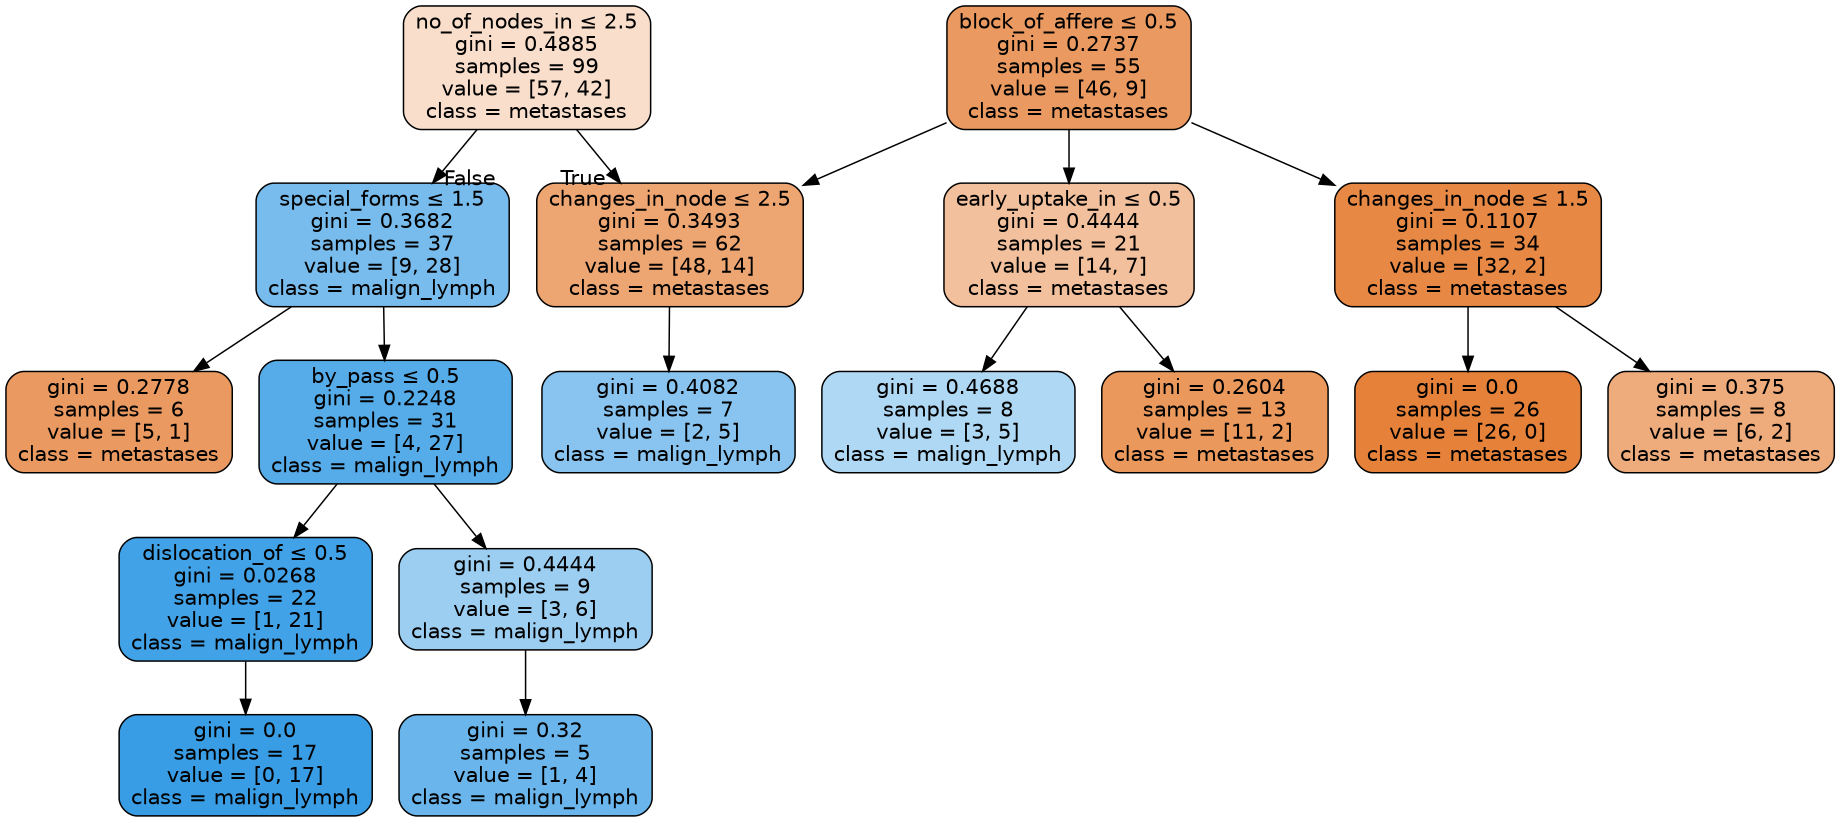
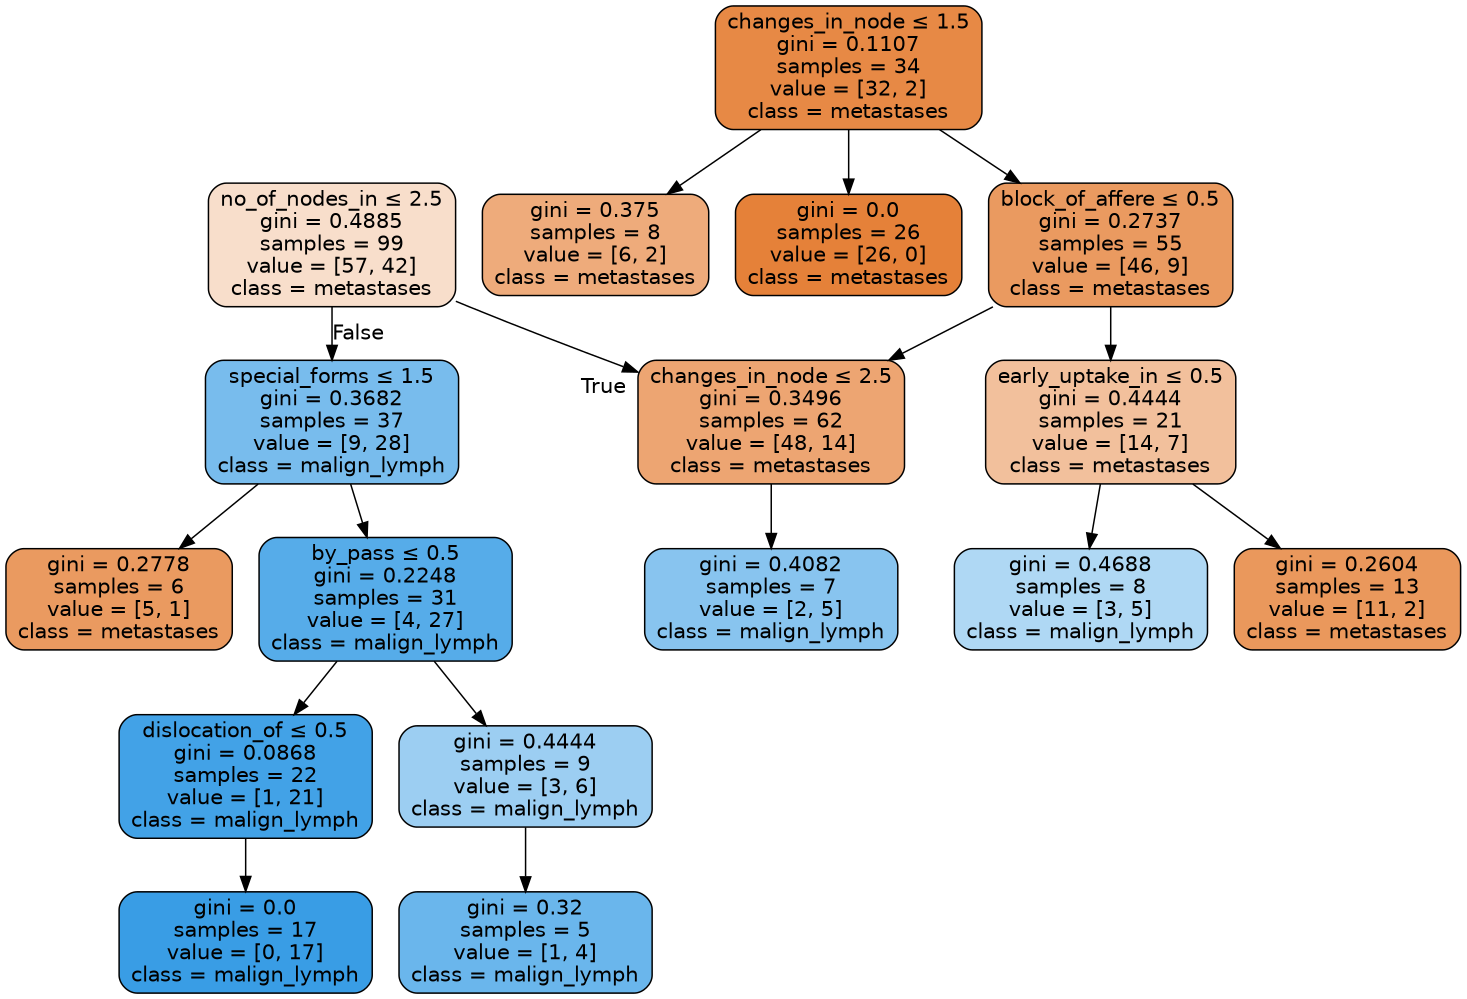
edge "block_of_affere ≤ 0.5" -> "changes_in_node ≤ 1.5": reversed
node "changes_in_node ≤ 2.5": text "gini = 0.3493" -> "gini = 0.3496"
node "dislocation_of ≤ 0.5": text "gini = 0.0268" -> "gini = 0.0868"
